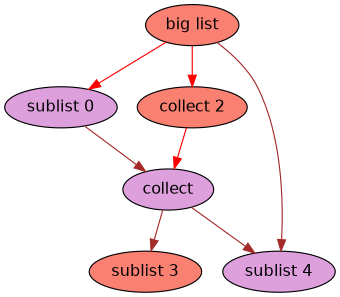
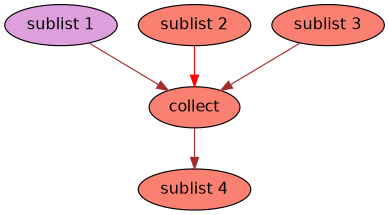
node "big list": removed
node "sublist 0": label "sublist 0" -> "sublist 1"
node "collect 2": label "collect 2" -> "sublist 2"
node "collect": fillcolor plum -> salmon
edge "collect" -> "sublist 3": reversed
node "sublist 4": fillcolor plum -> salmon
